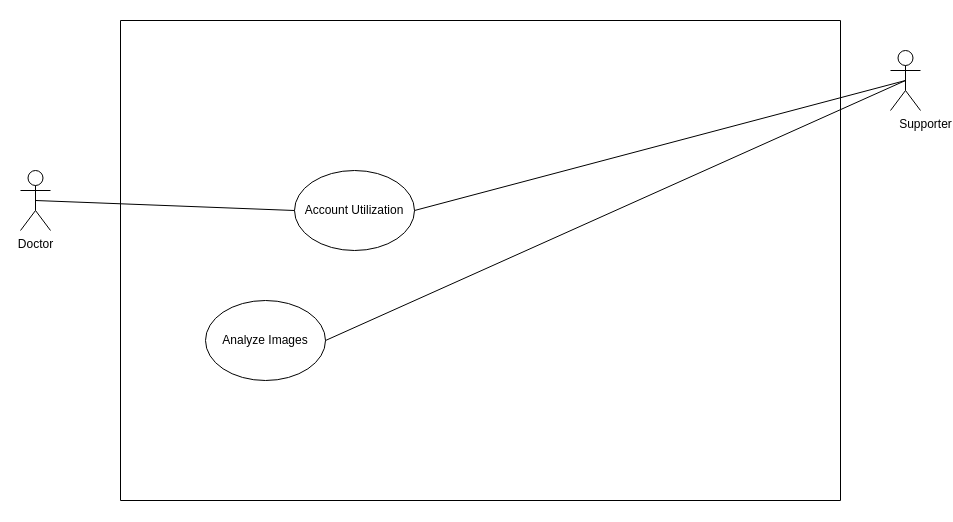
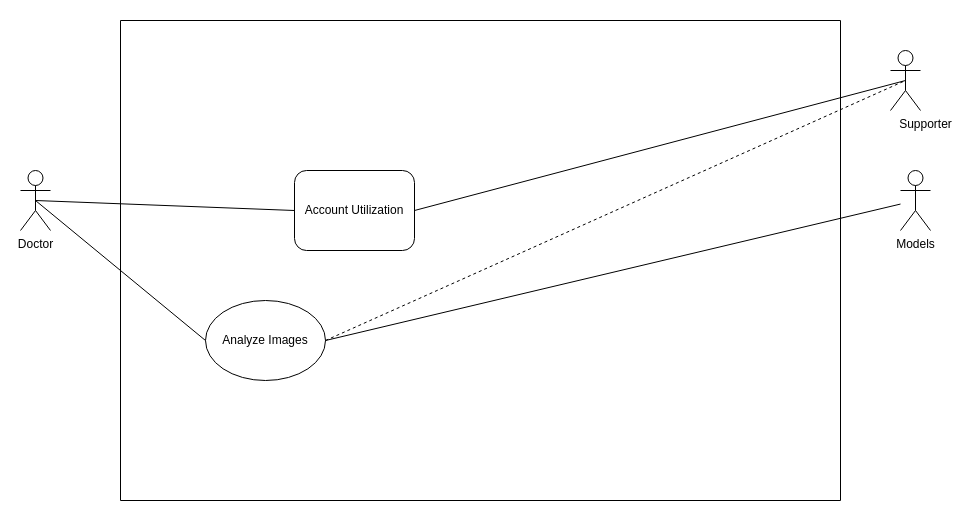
node "Models": added
edge "Supporter" -- "Analyze Images": style solid -> dashed
node "Account Utilization": shape ellipse -> rounded rectangle
edge "Doctor" -- "Analyze Images": added
edge "Models" -- "Analyze Images": added
